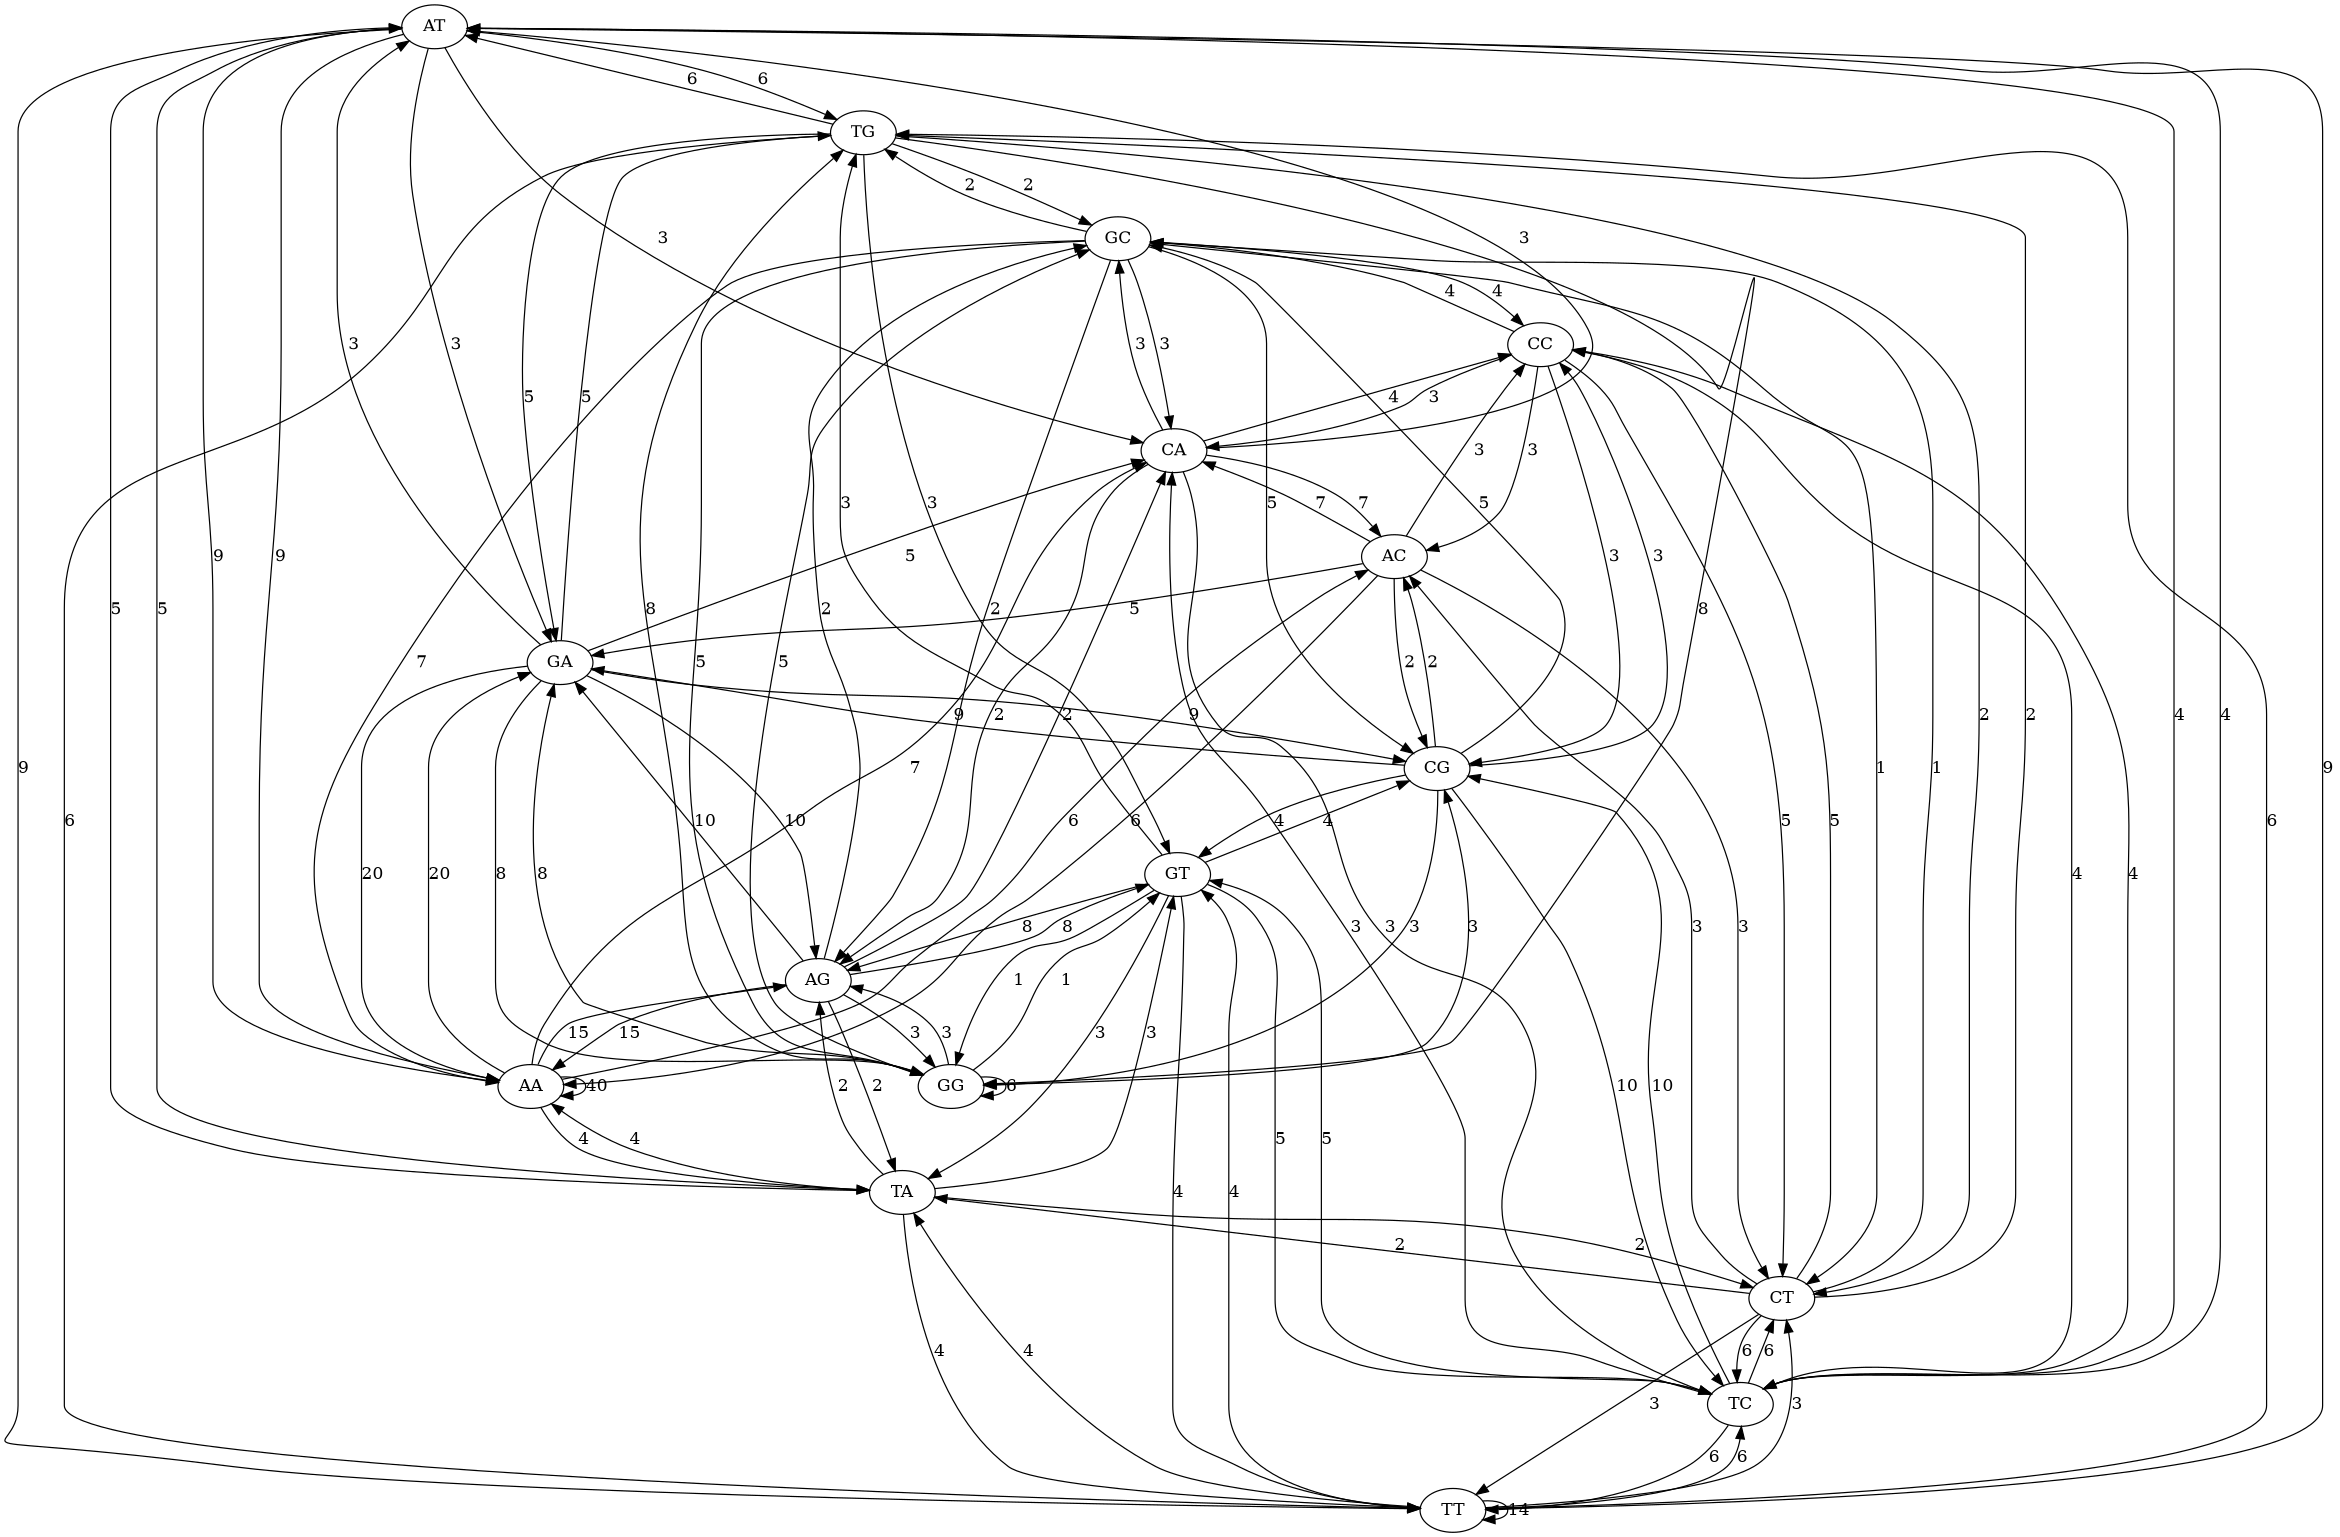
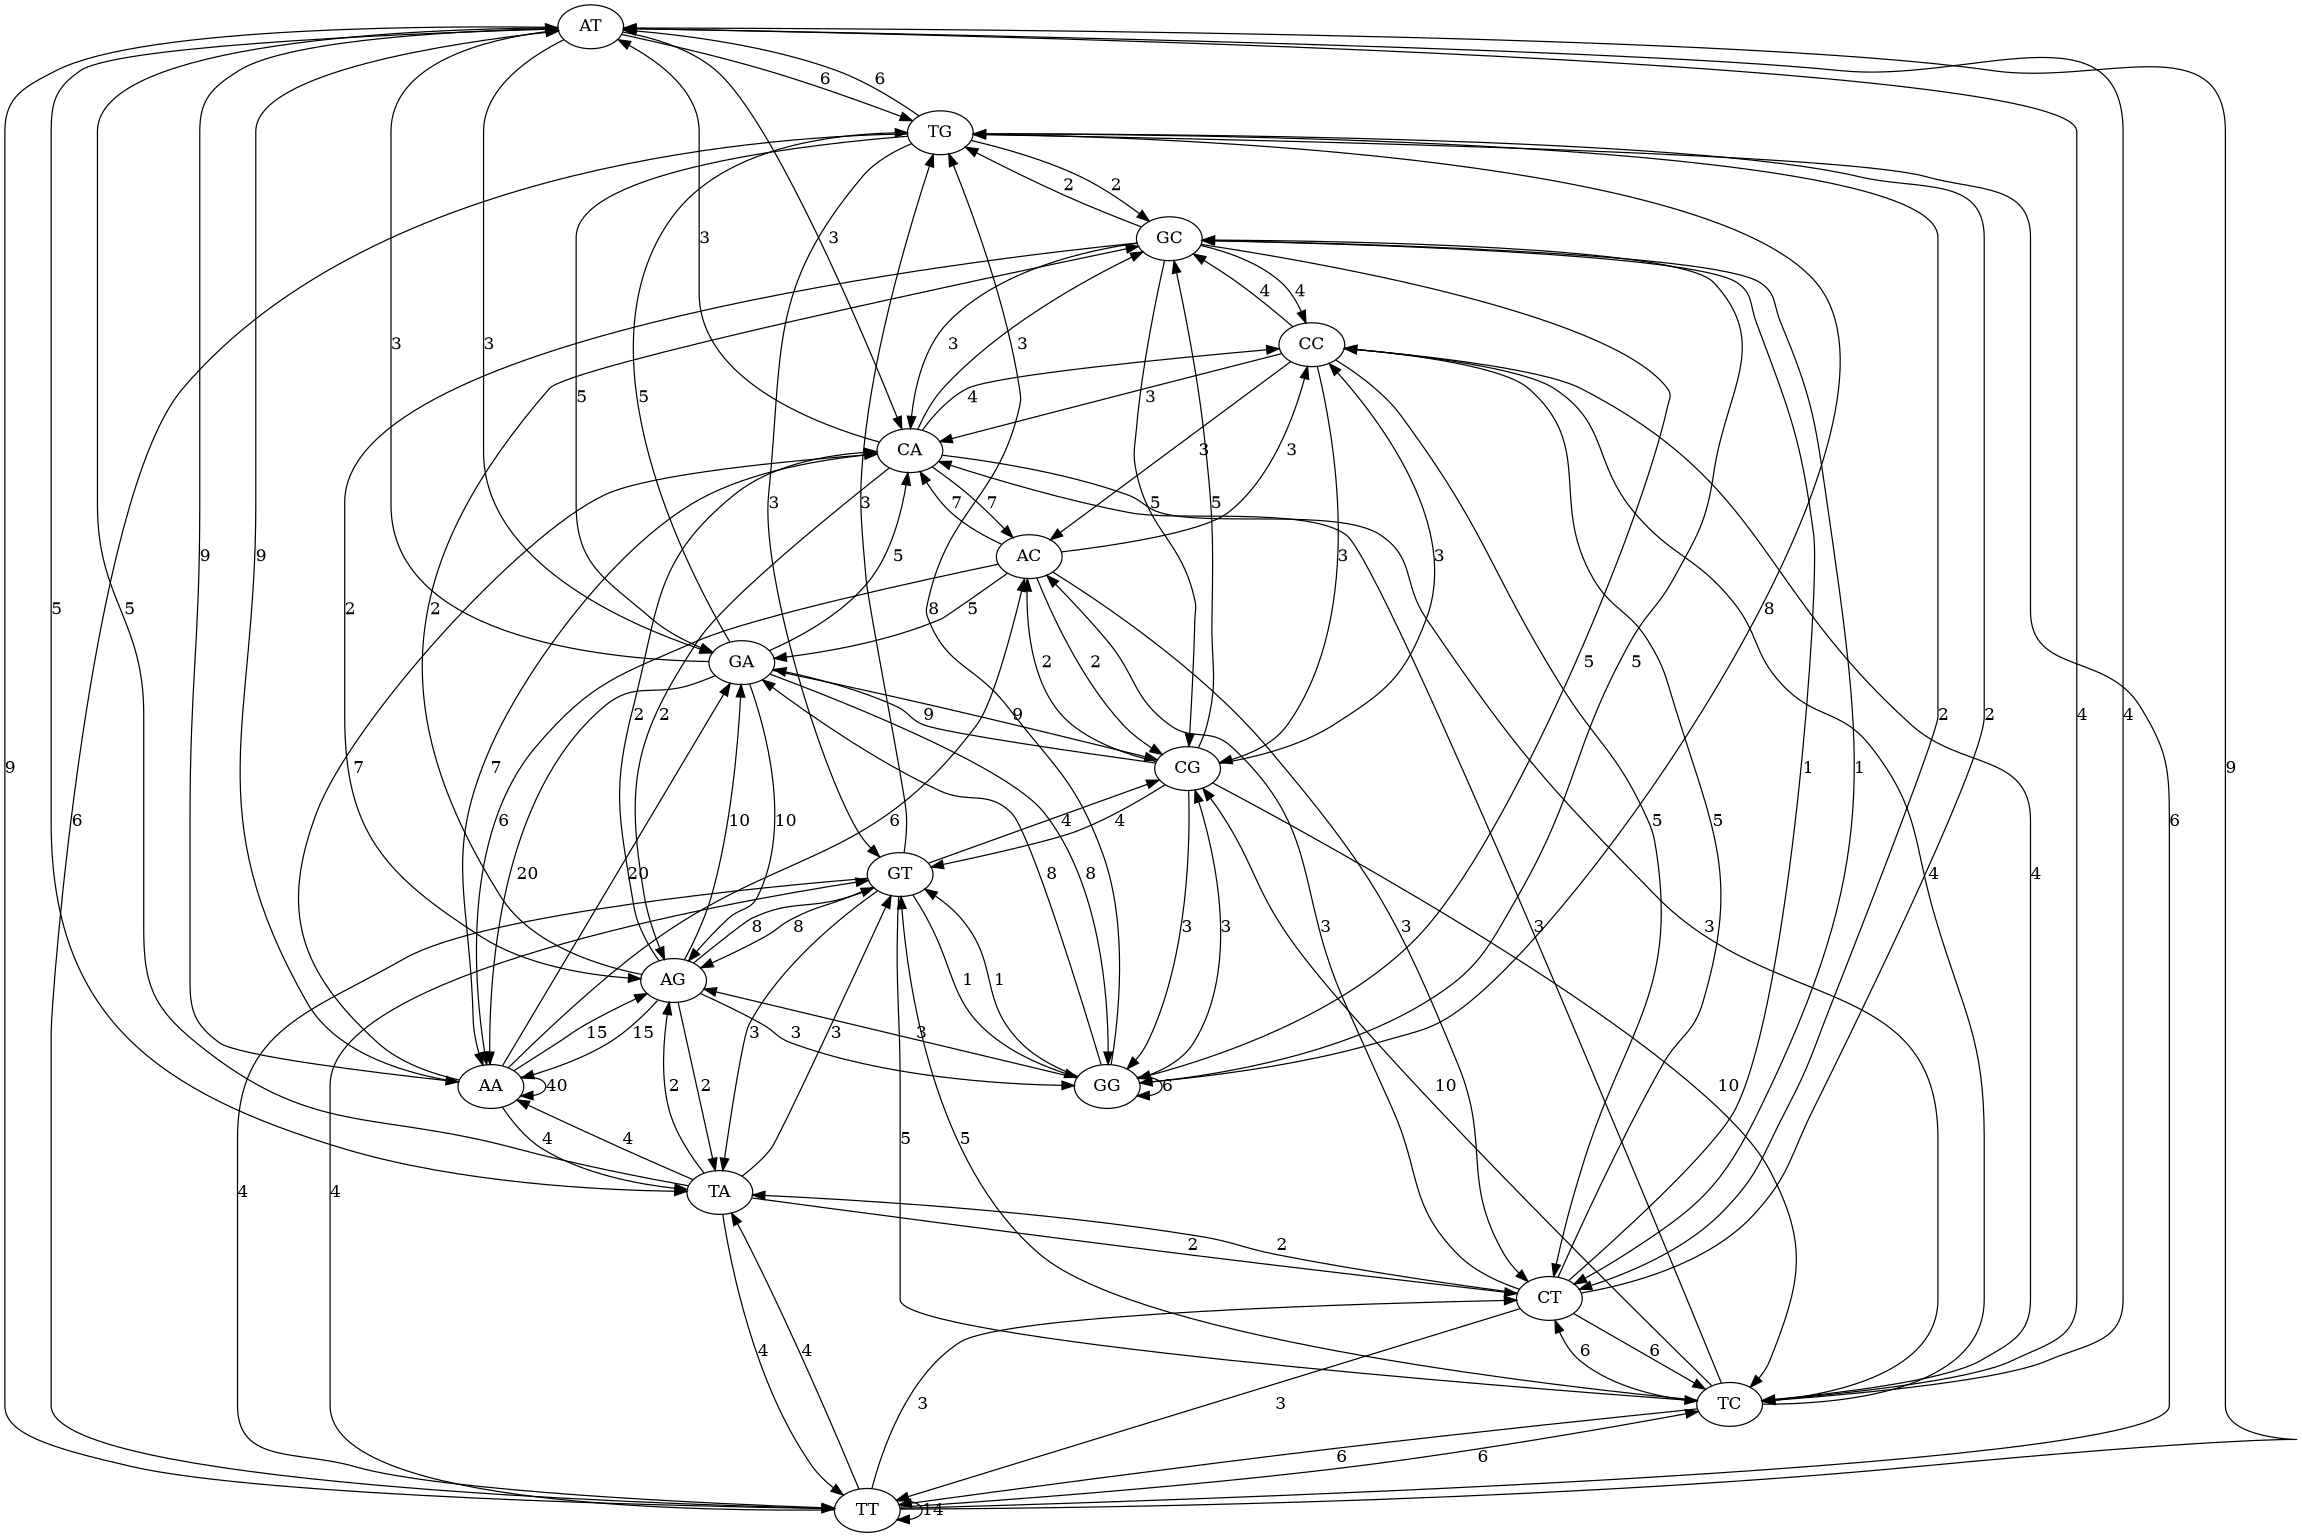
edge "GC" -> "AA": now "CA" -> "AA"
